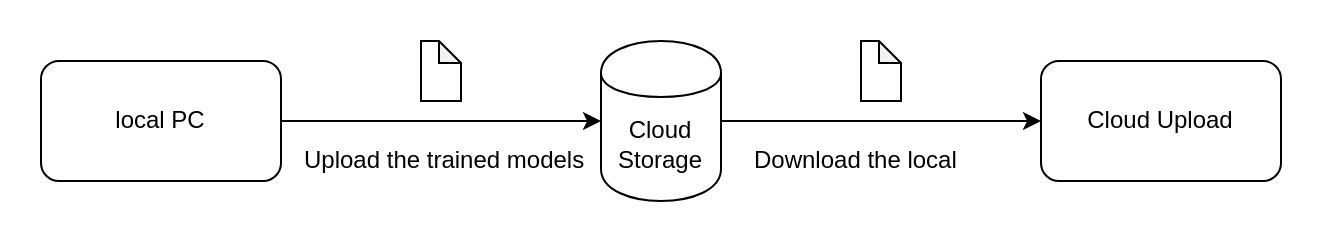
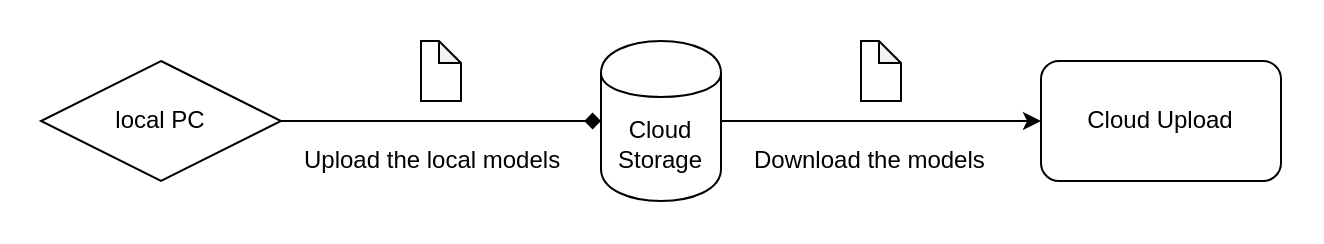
node "local PC": shape rounded rectangle -> diamond
edge "local PC" -> "Cloud Storage": arrowhead classic -> diamond
node "Upload the trained models": label "Upload the trained models" -> "Upload the local models"
node "Download the local": label "Download the local" -> "Download the models"
